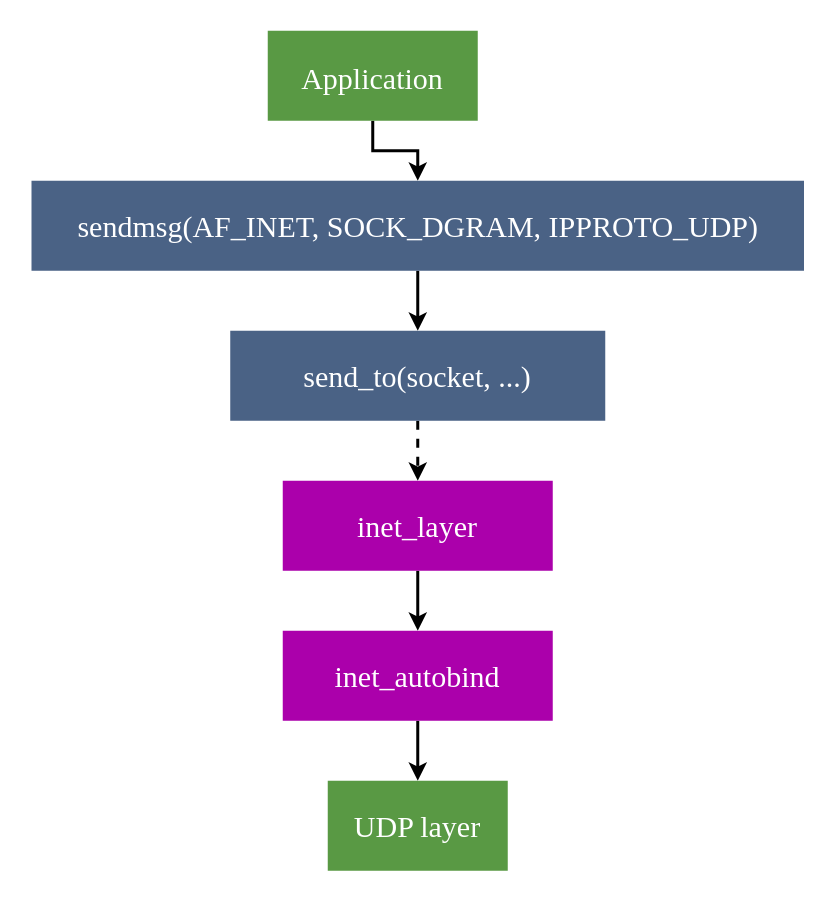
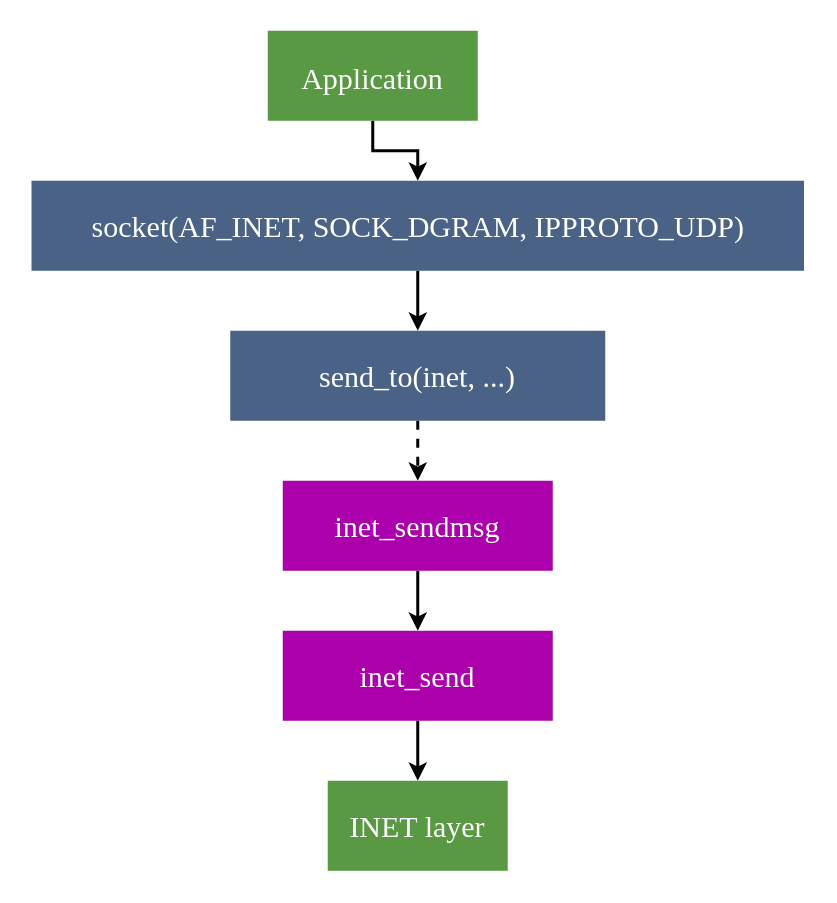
node "sendmsg(AF_INET, SOCK_DGRAM, IPPROTO_UDP)": label "sendmsg(AF_INET, SOCK_DGRAM, IPPROTO_UDP)" -> "socket(AF_INET, SOCK_DGRAM, IPPROTO_UDP)"
node "send_to(socket, ...)": label "send_to(socket, ...)" -> "send_to(inet, ...)"
node "inet_layer": label "inet_layer" -> "inet_sendmsg"
node "inet_autobind": label "inet_autobind" -> "inet_send"
node "UDP layer": label "UDP layer" -> "INET layer"
